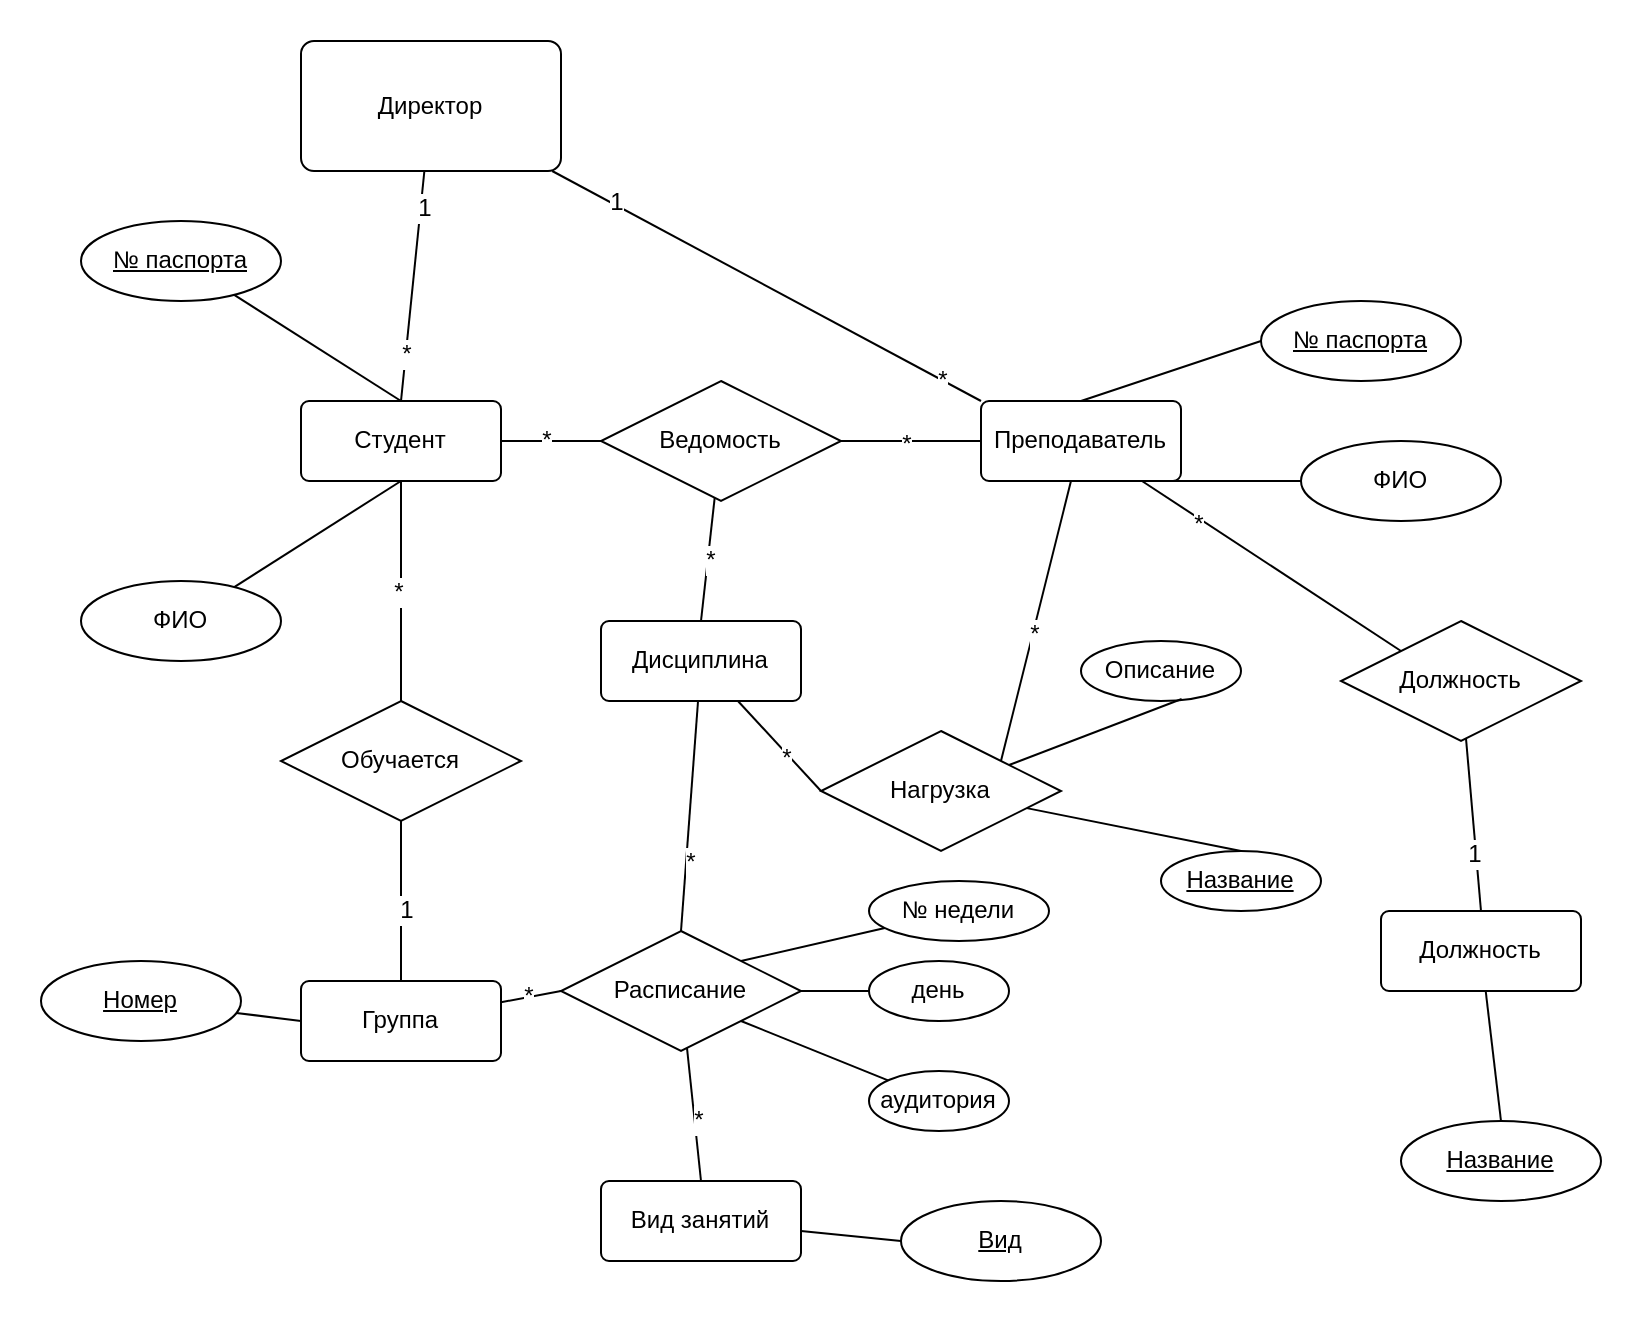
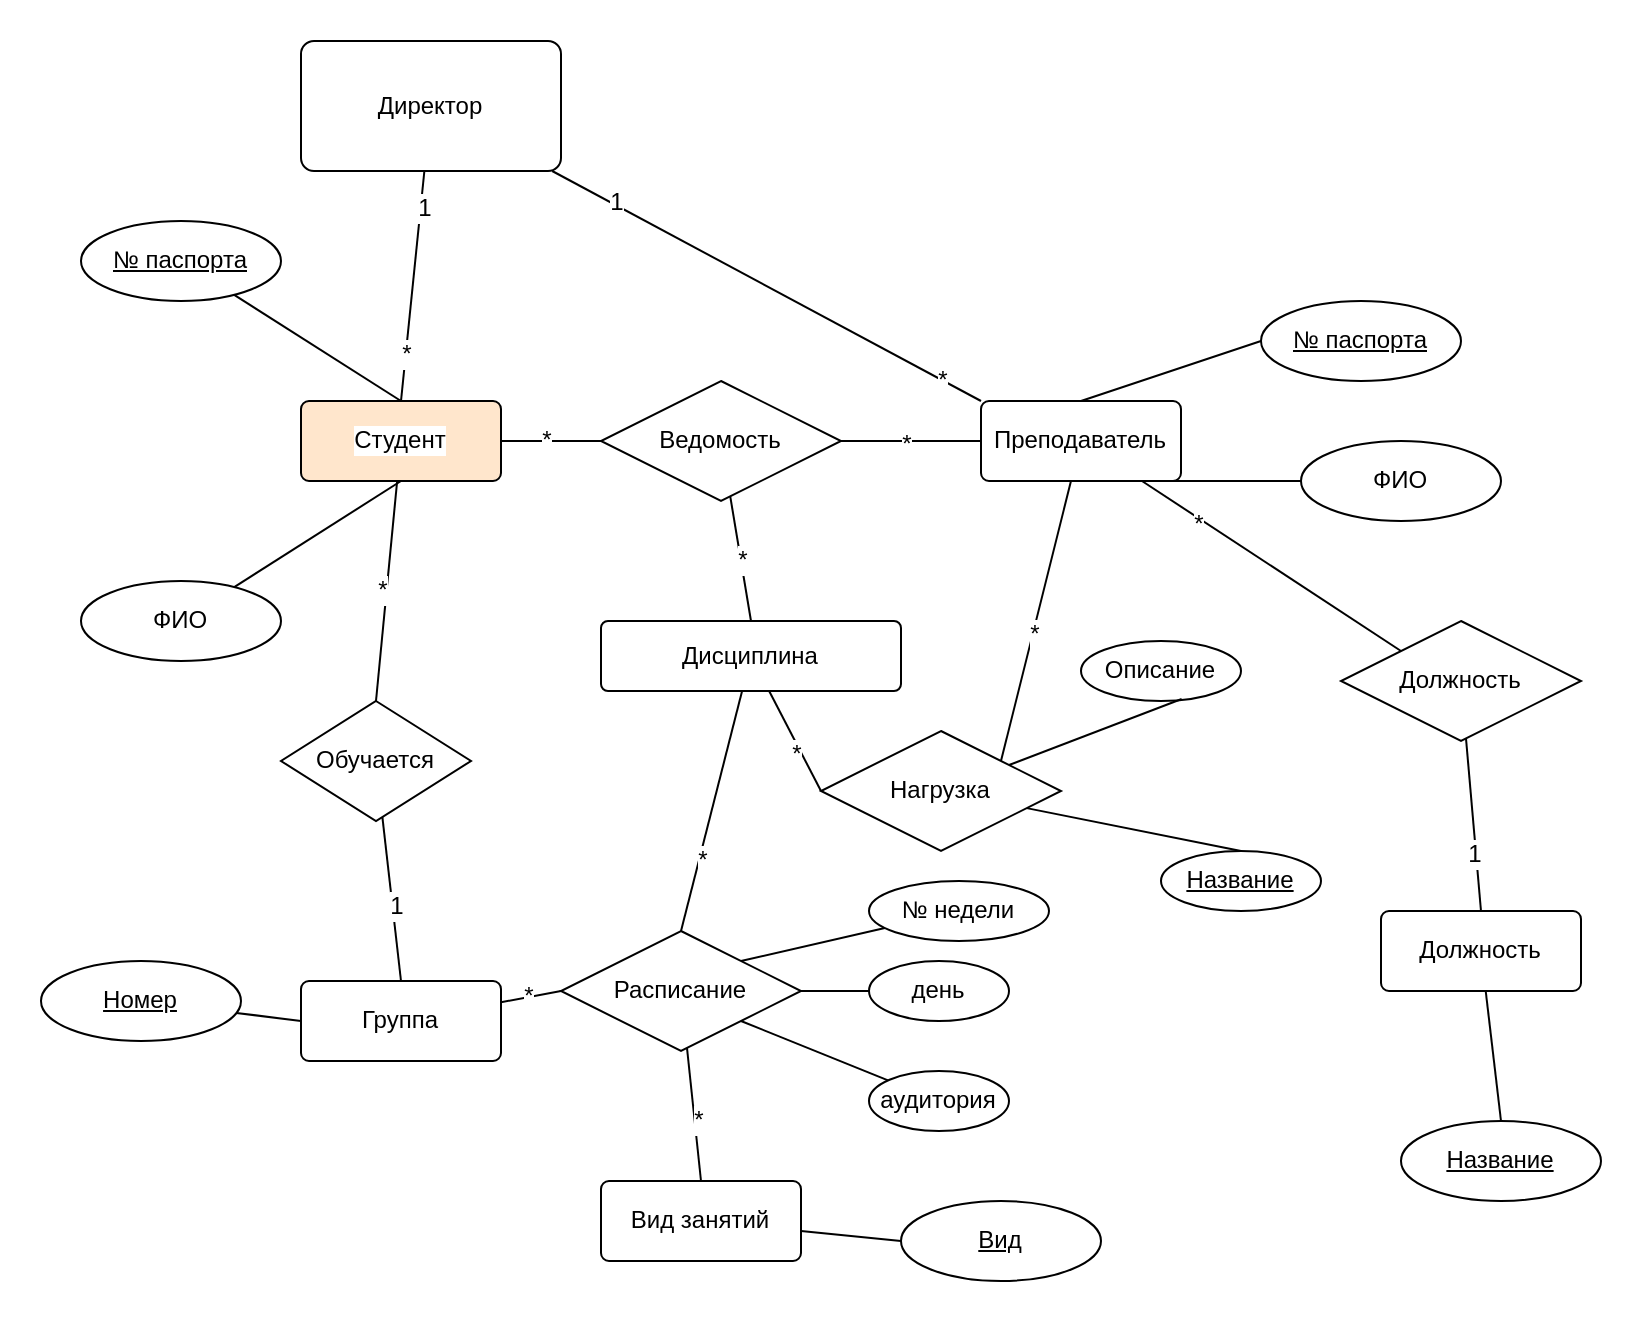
node "Студент": fillcolor #ffffff -> #ffe6cc
node "Дисциплина": size 200x80 -> 300x70
node "Обучается": size 240x120 -> 190x120
